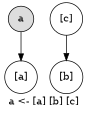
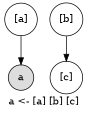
edge "a" -> "[a]": reversed
edge "[c]" -> "[b]": reversed
